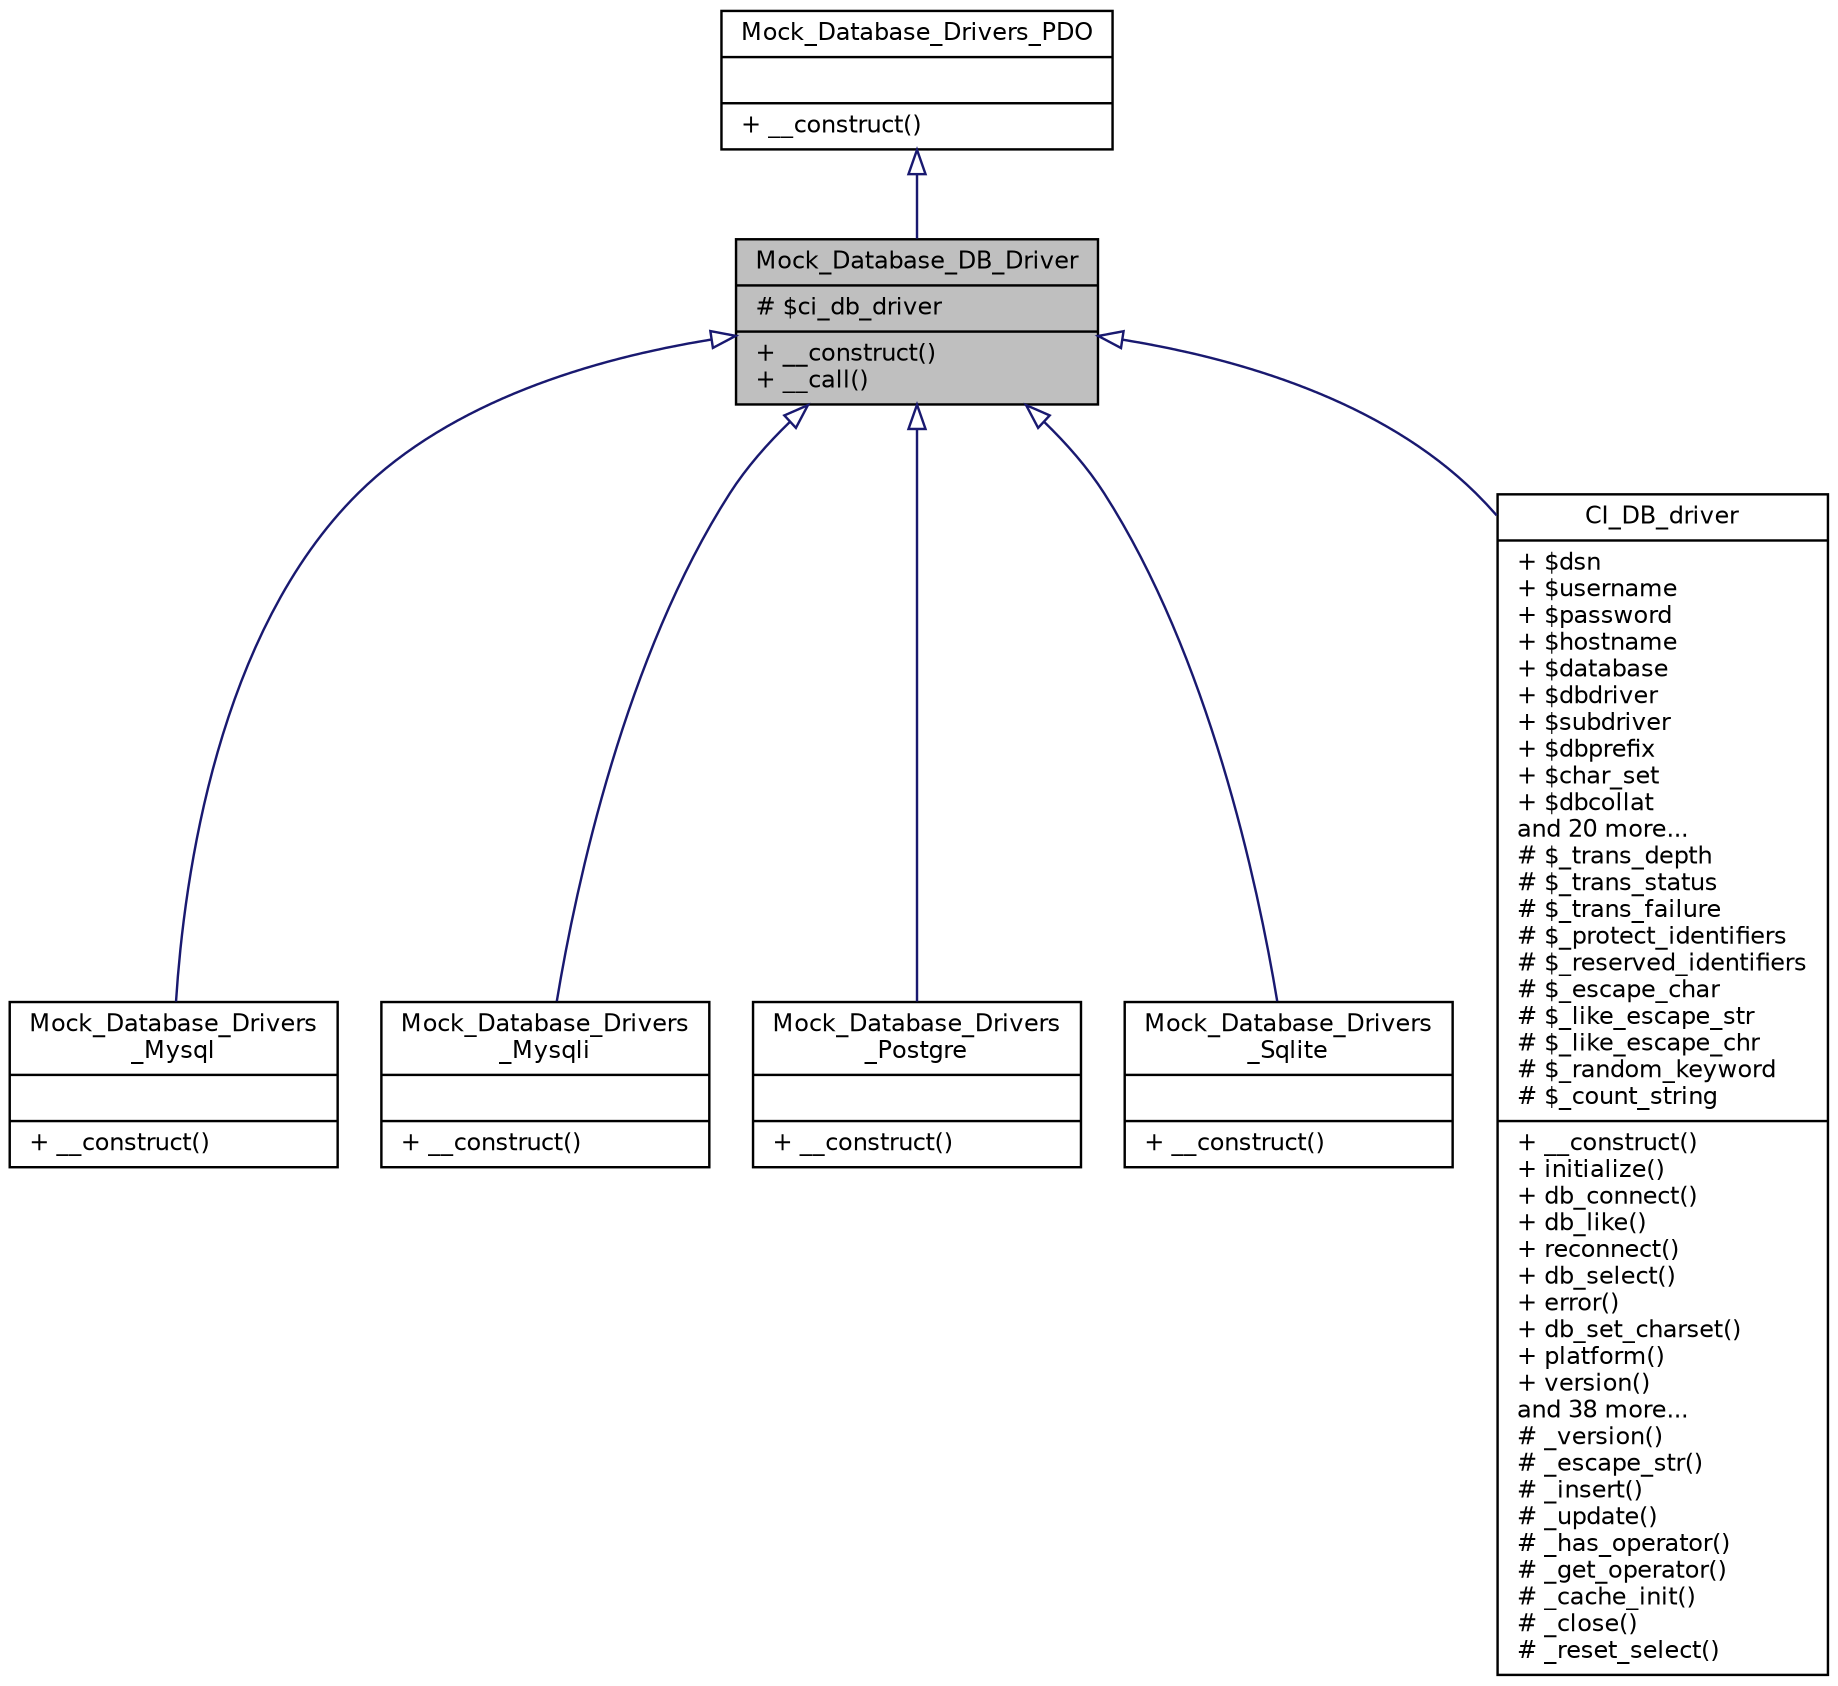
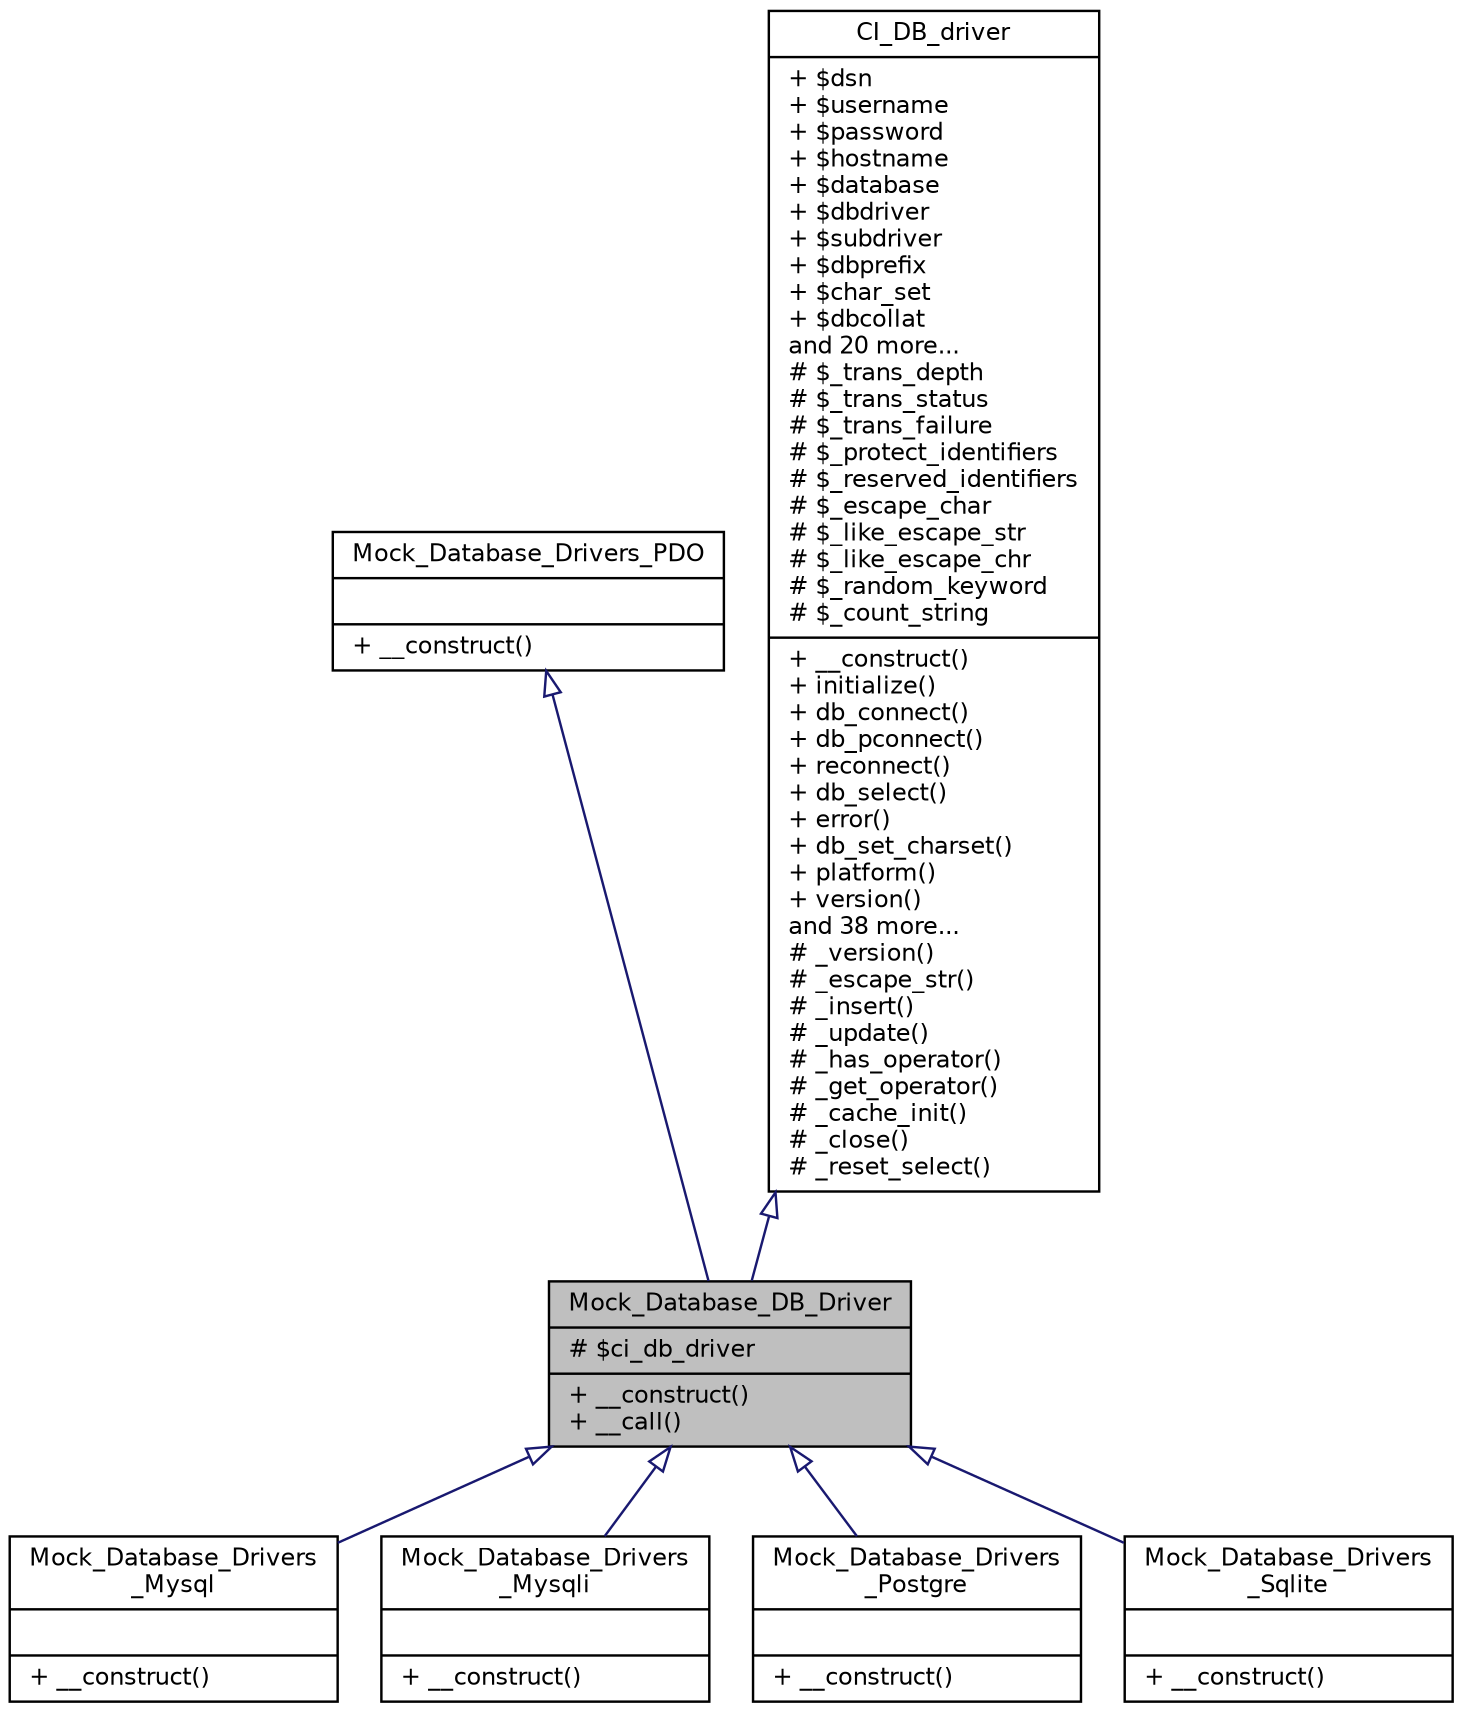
edge "CI_DB_driver" -> "Mock_Database_DB_Driver": reversed
node "CI_DB_driver": text "+ db_like()" -> "+ db_pconnect()"
